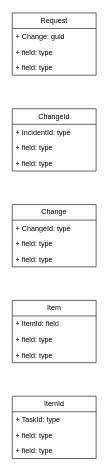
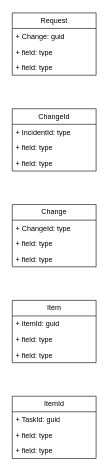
node "+ ItemId: field": label "+ ItemId: field" -> "+ ItemId: guid"
node "+ TaskId: type": label "+ TaskId: type" -> "+ TaskId: guid"
